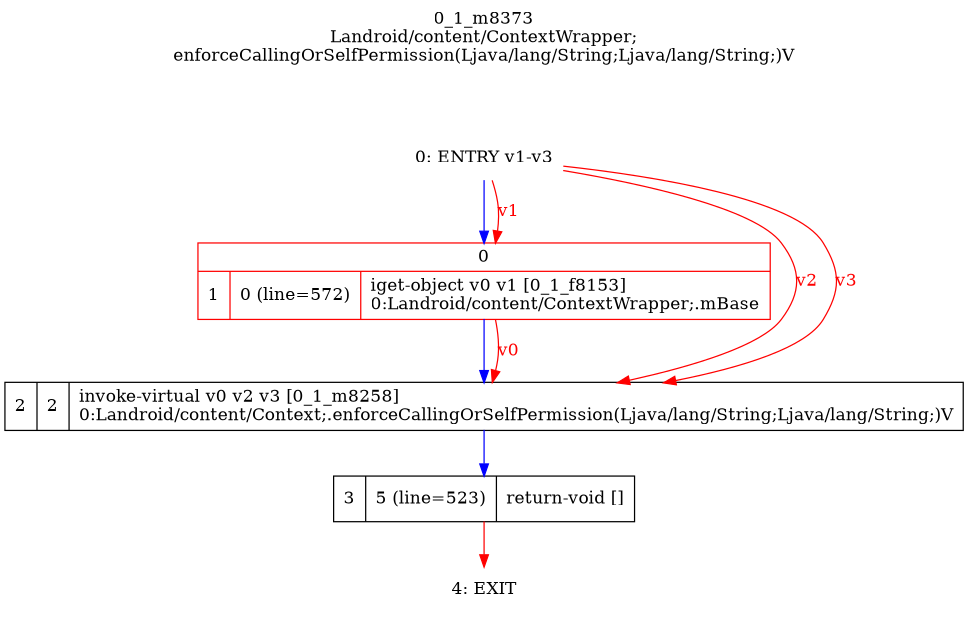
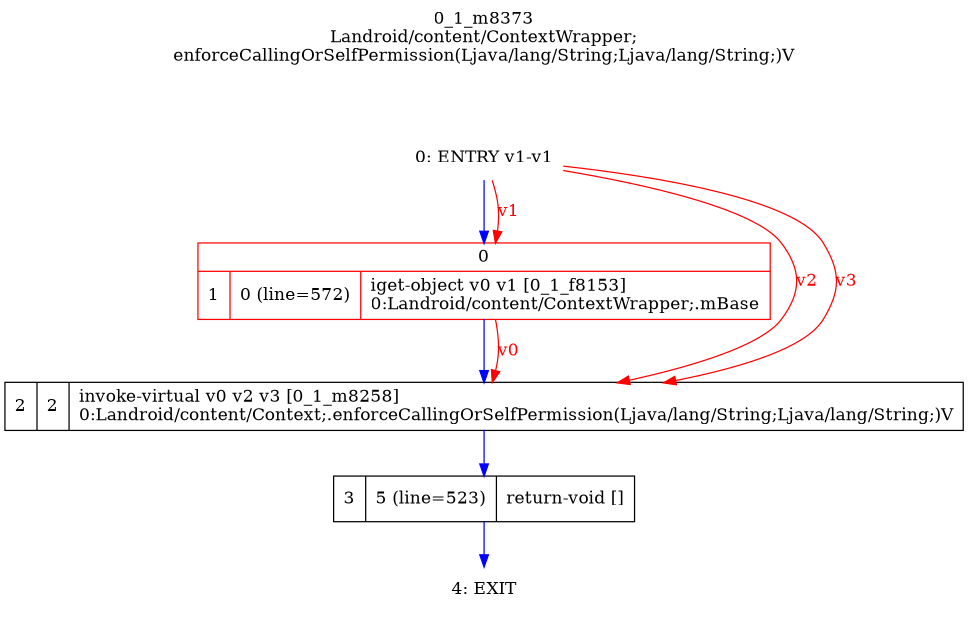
node "0: ENTRY v1-v3": label "0: ENTRY v1-v3" -> "0: ENTRY v1-v1"
edge "3" -> "4: EXIT": color red -> blue
